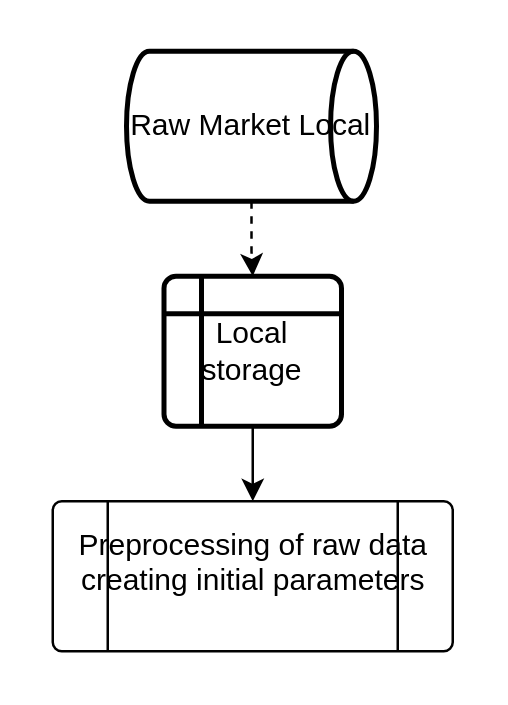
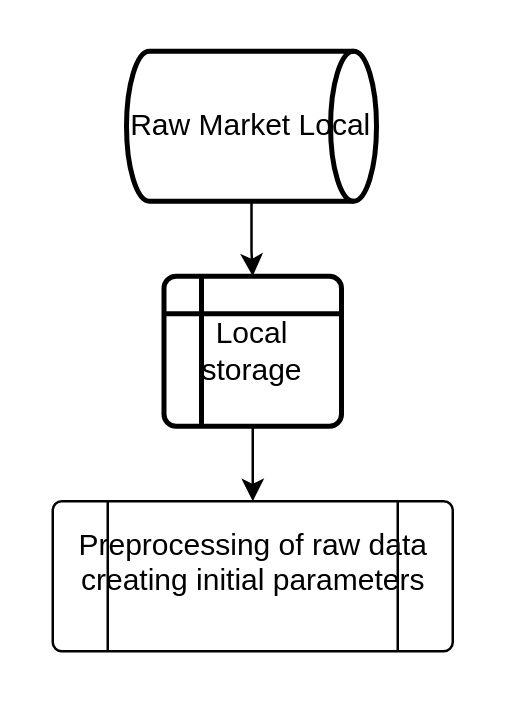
edge "Raw Market Local" -> "Local storage": style dashed -> solid
